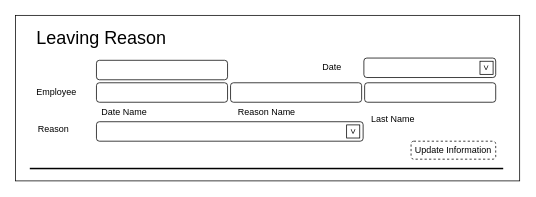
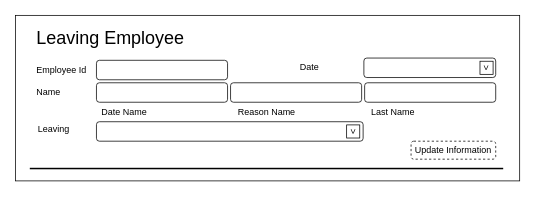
node "Leaving Reason": label "Leaving Reason" -> "Leaving Employee"
node "Date": moved (336, 68) -> (314, 68)
node "Employee Id": added
node "Employee": label "Employee" -> "Name"
node "Last Name": moved (398, 120) -> (398, 112)
node "Reason": label "Reason" -> "Leaving"
